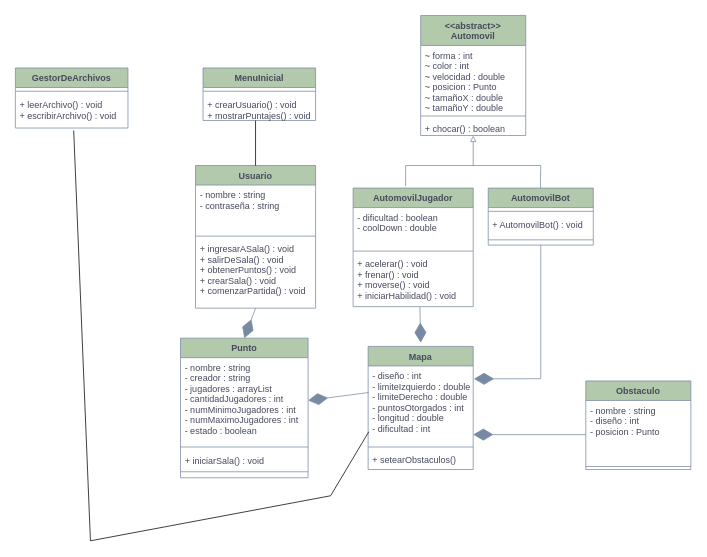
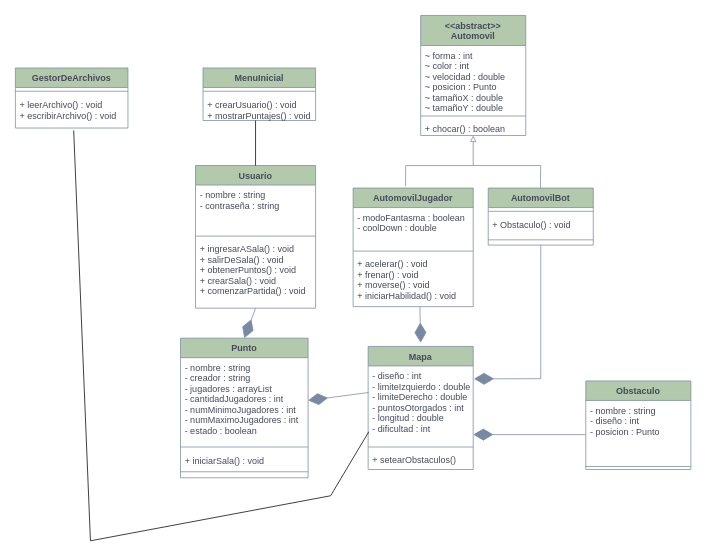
node "- dificultad : boolean - coolDown : double": label "- dificultad : boolean - coolDown : double" -> "- modoFantasma : boolean - coolDown : double"
node "+ AutomovilBot() : void": label "+ AutomovilBot() : void" -> "+ Obstaculo() : void"
